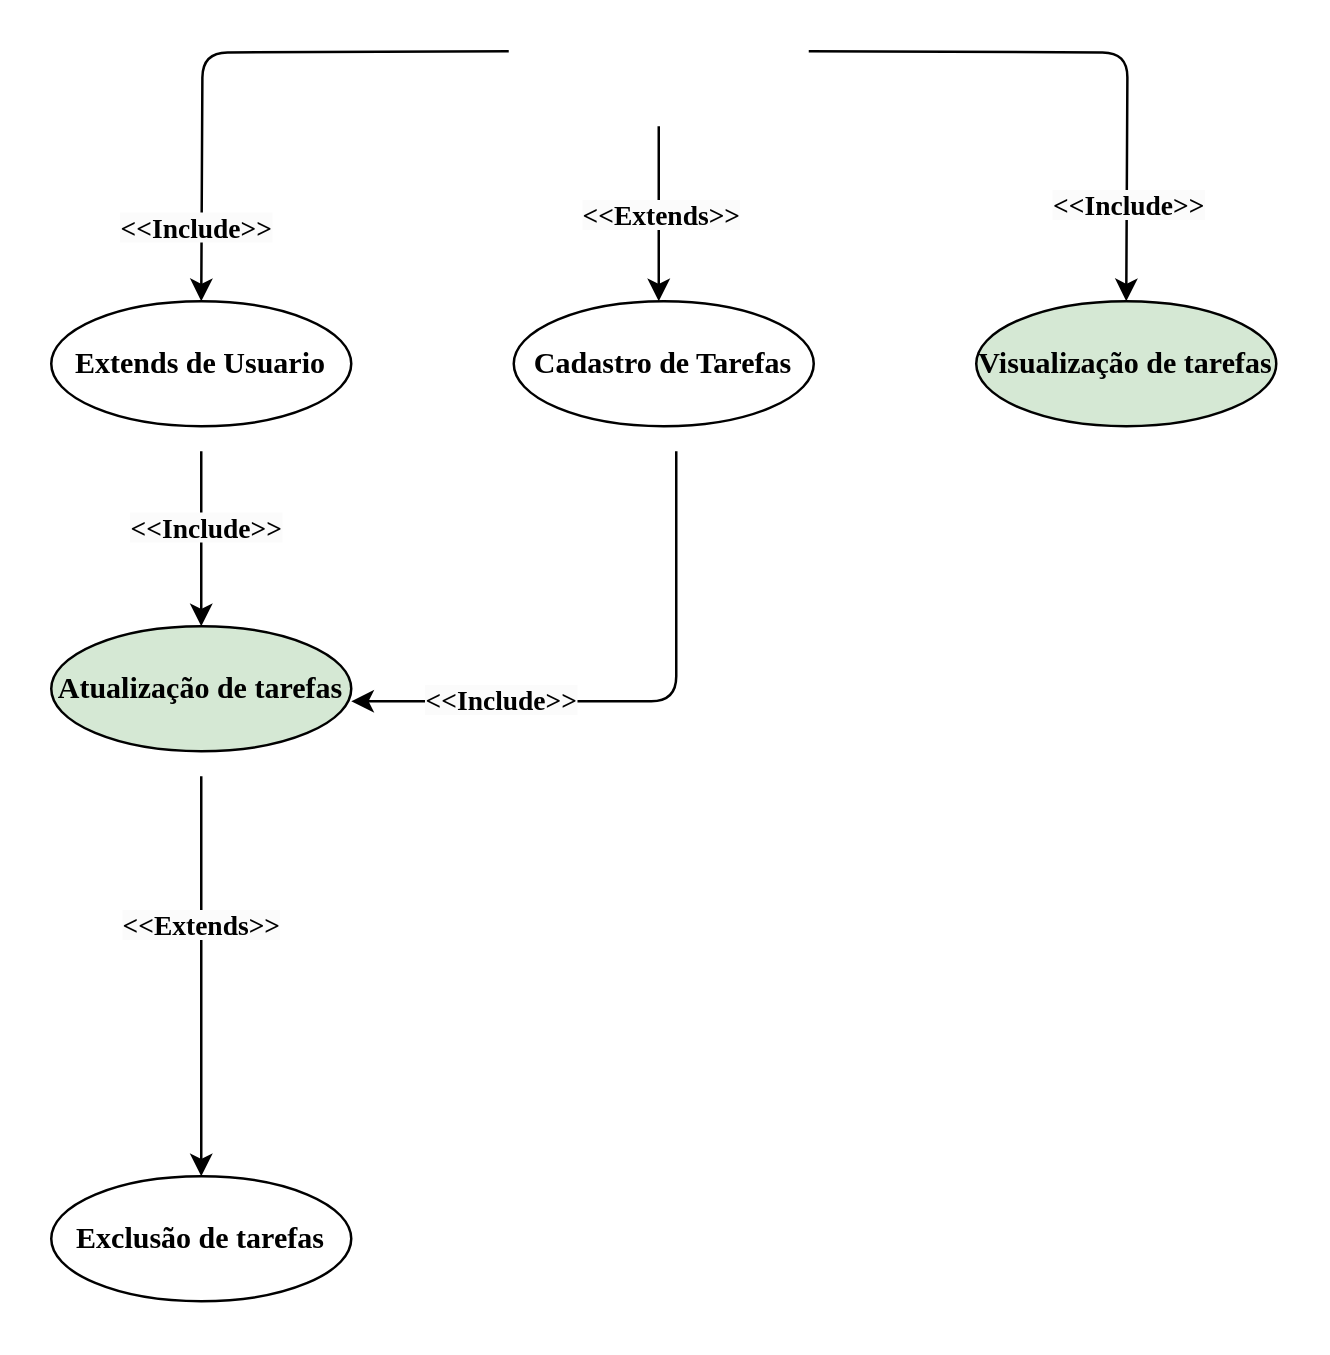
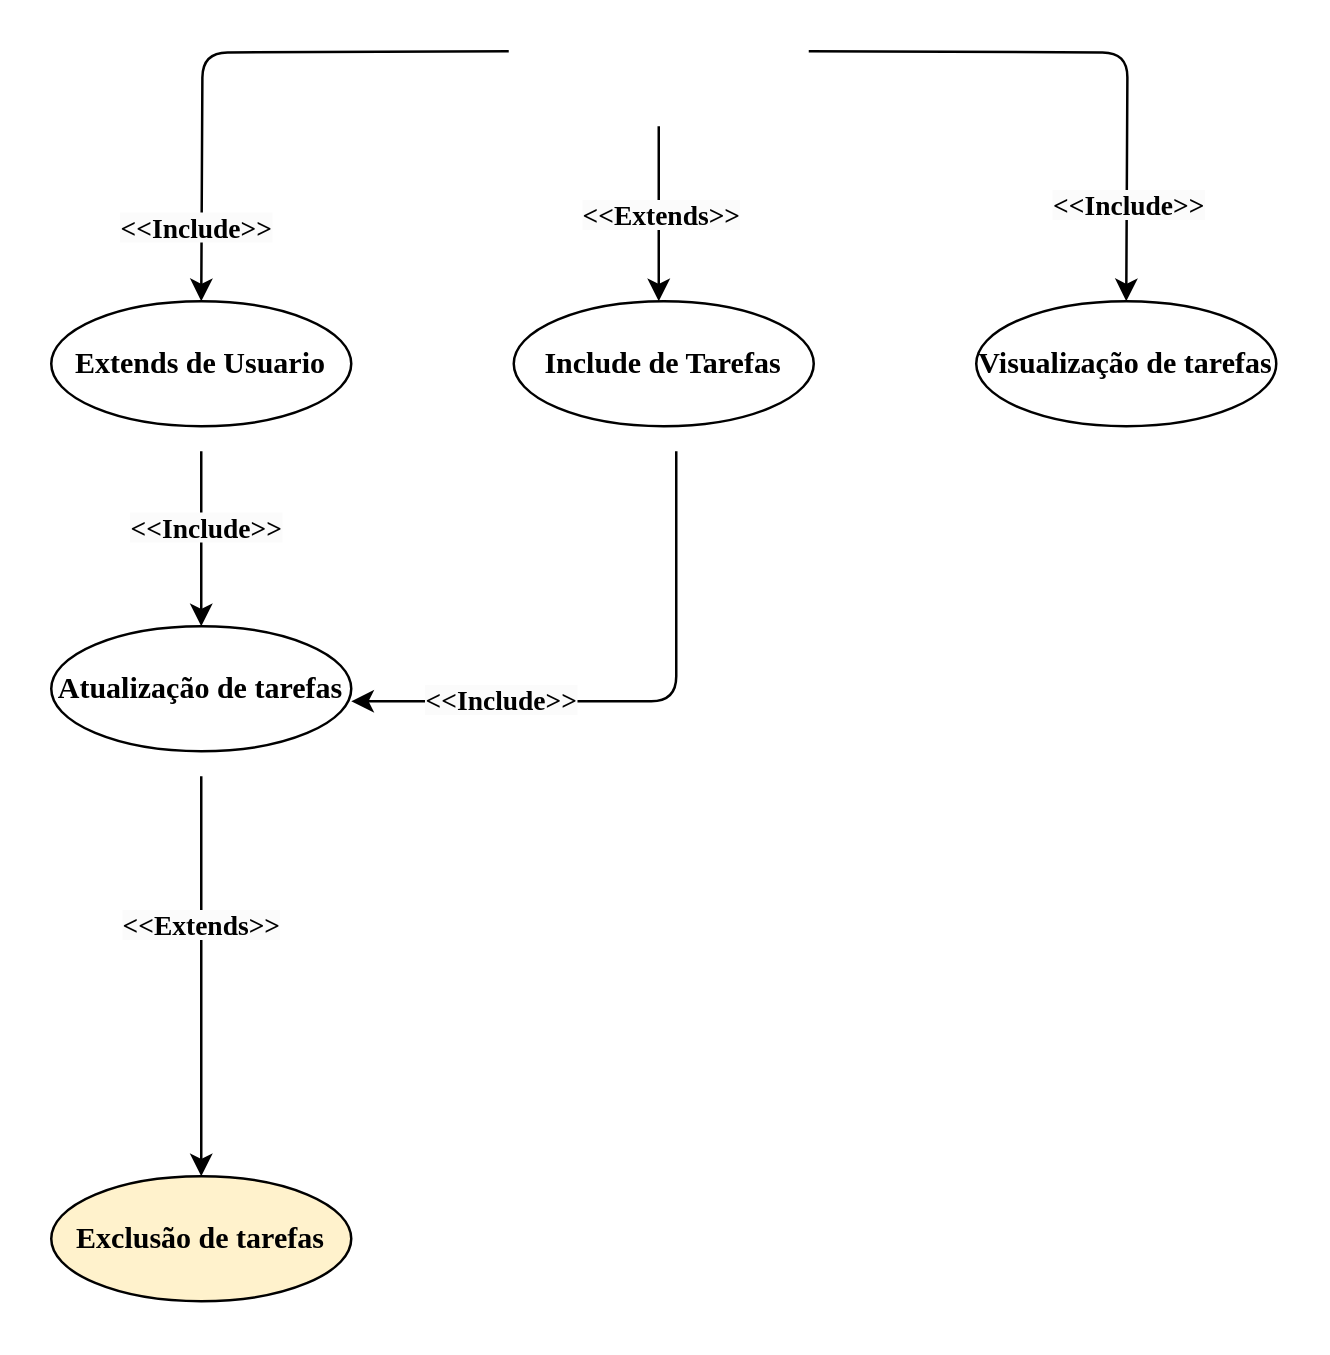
node "Cadastro de Tarefas": label "Cadastro de Tarefas" -> "Include de Tarefas"
node "Visualização de tarefas": fillcolor #d5e8d4 -> #ffffff
node "Atualização de tarefas": fillcolor #d5e8d4 -> #ffffff
node "Exclusão de tarefas": fillcolor #ffffff -> #fff2cc
